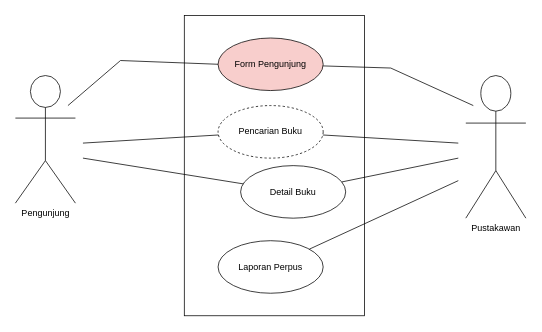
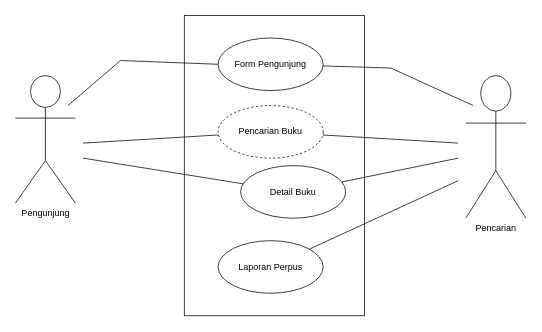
node "Form Pengunjung": fillcolor #f8cecc -> #ffffff
node "Pustakawan": label "Pustakawan" -> "Pencarian"
